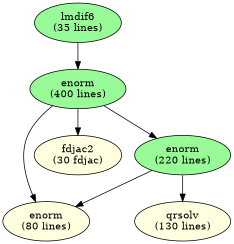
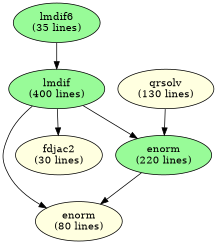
node "enorm (400 lines)": label "enorm (400 lines)" -> "lmdif (400 lines)"
node "fdjac2 (30 fdjac)": label "fdjac2 (30 fdjac)" -> "fdjac2 (30 lines)"
edge "enorm (220 lines)" -> "qrsolv (130 lines)": reversed
